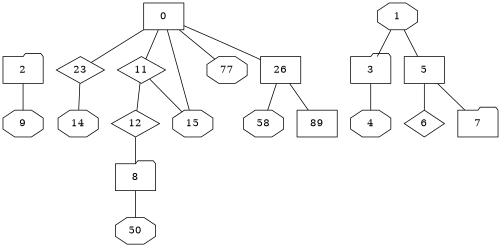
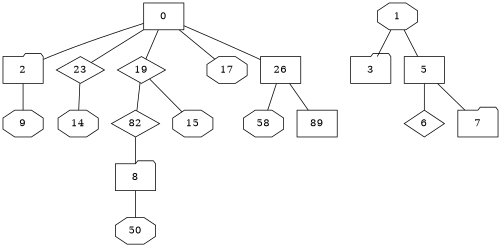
node "11": label "11" -> "19"
edge "0" -- "15": now "0" -- "2"
node "77": label "77" -> "17"
node "12": label "12" -> "82"
node "4": removed
